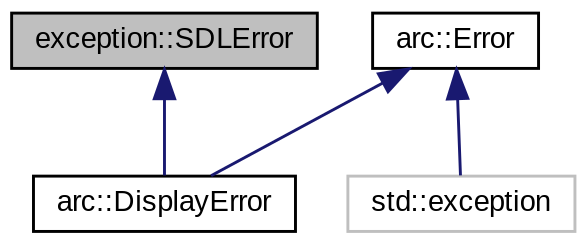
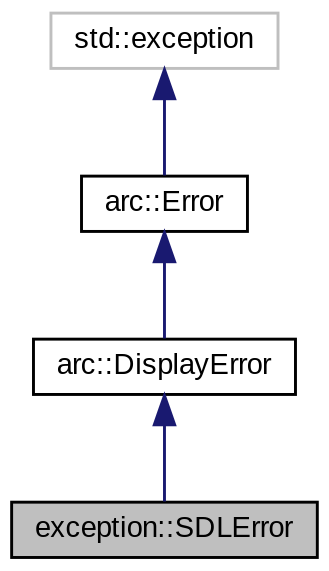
edge "arc::DisplayError" -> "exception::SDLError": reversed
edge "std::exception" -> "arc::Error": reversed
